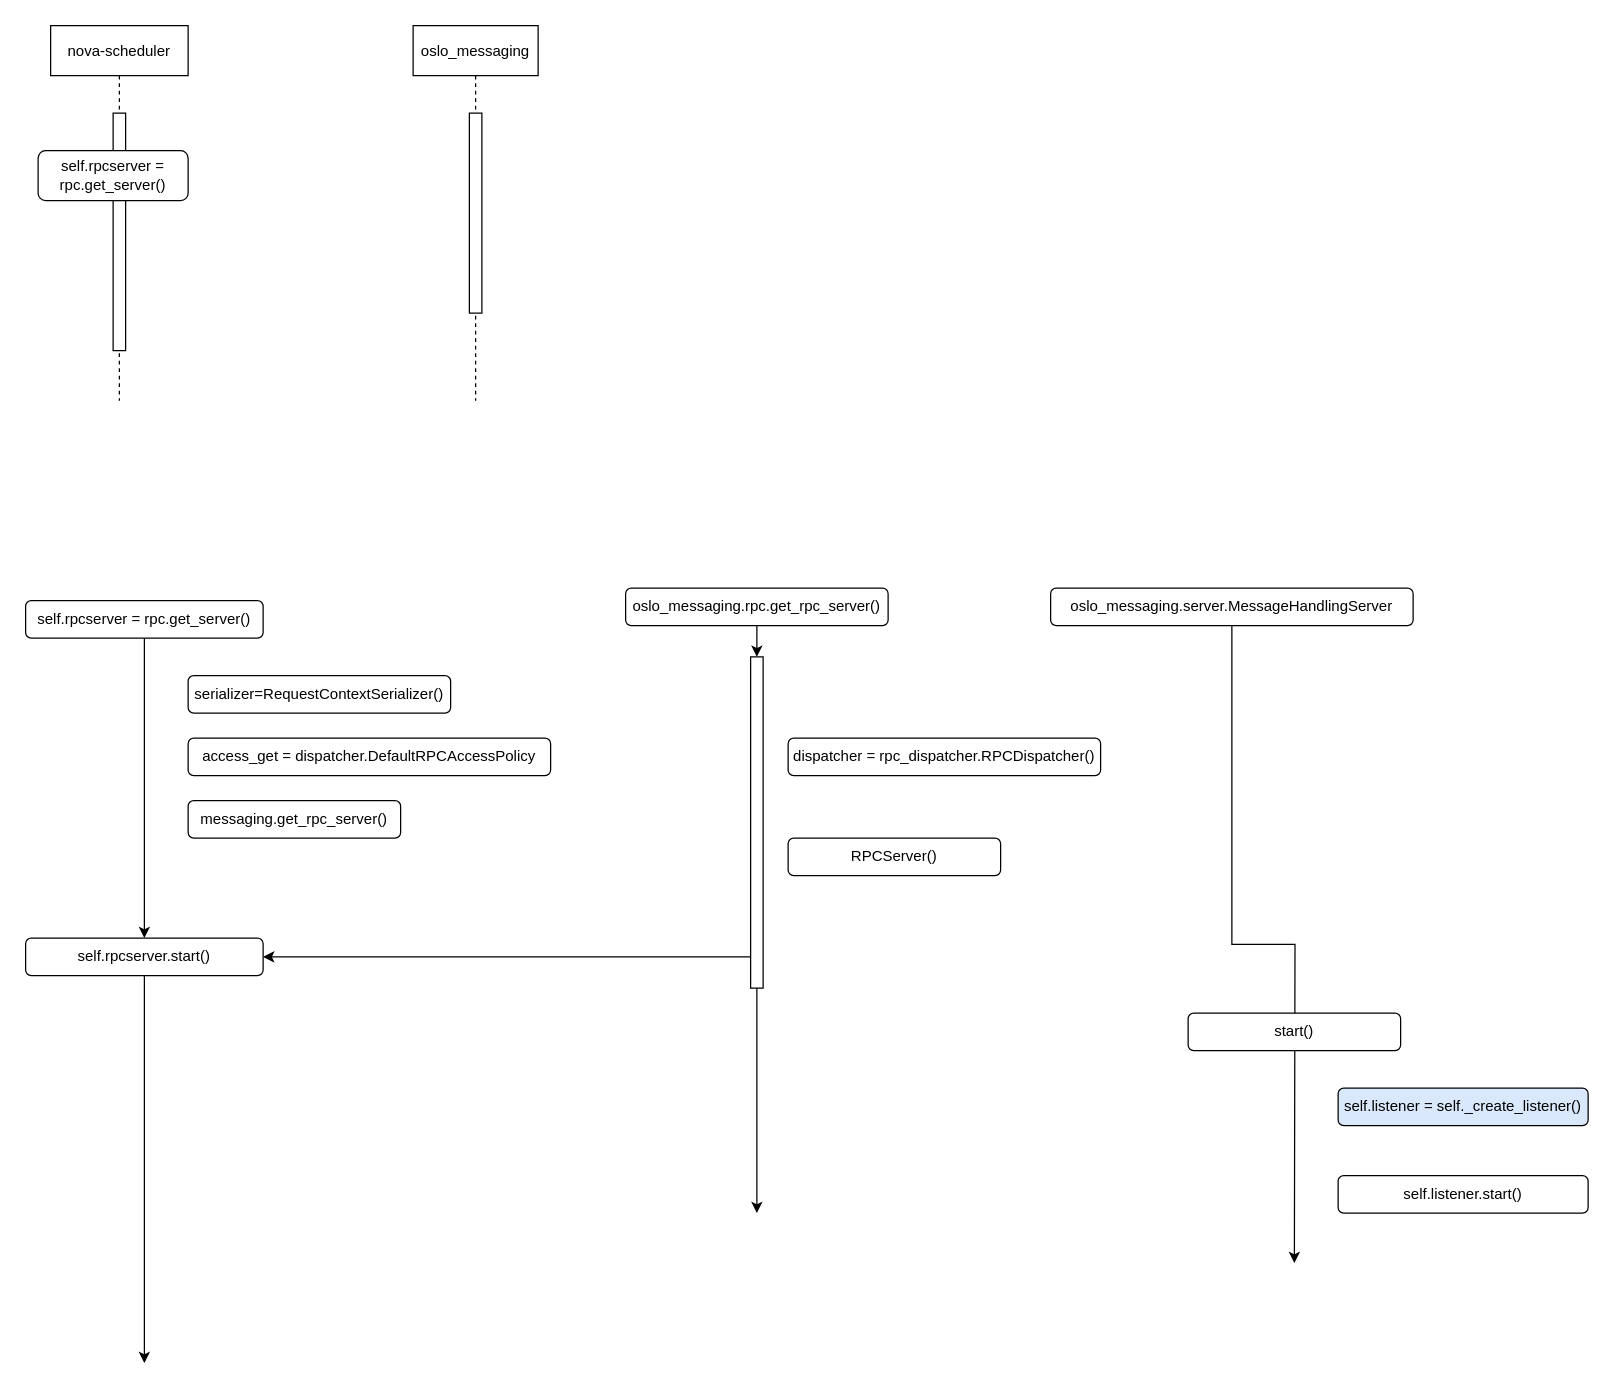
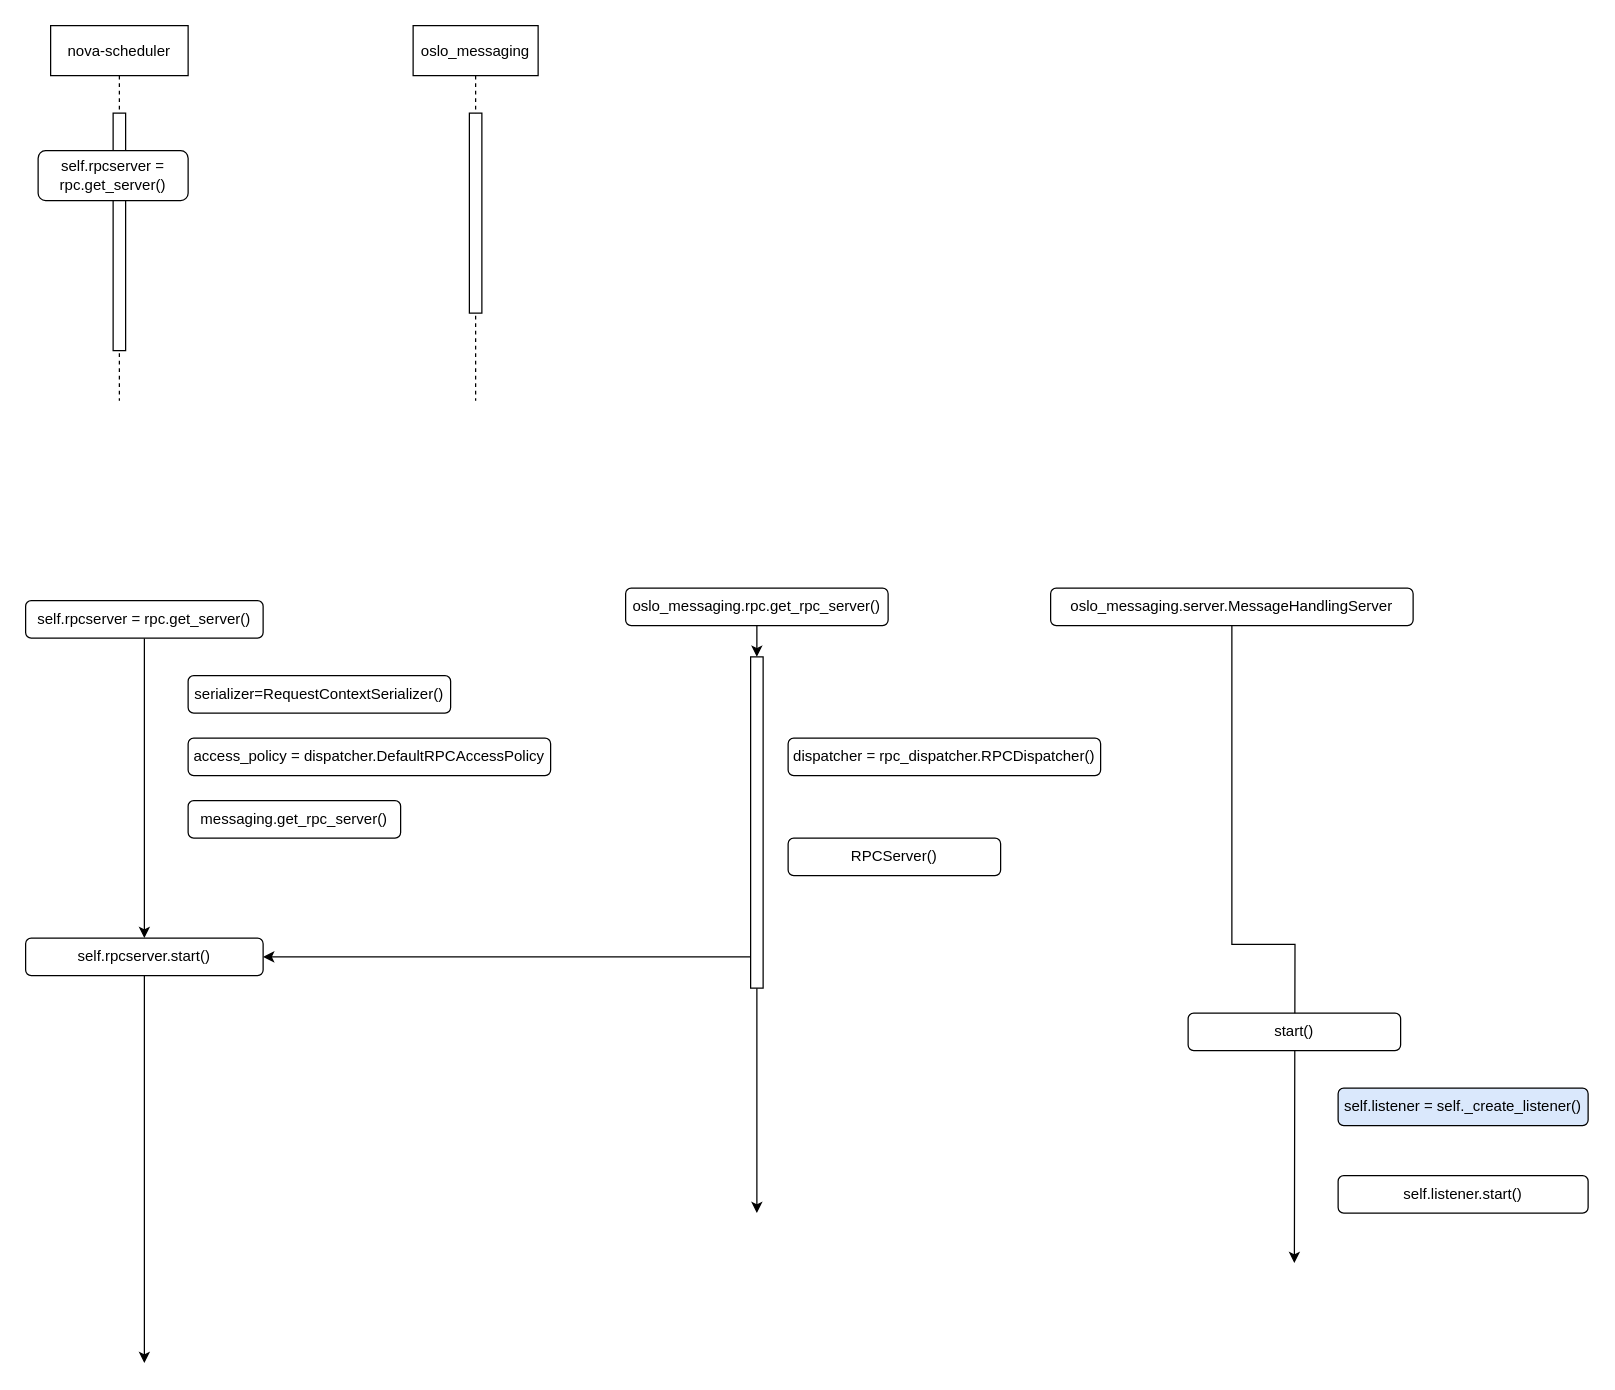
node "access_get = dispatcher.DefaultRPCAccessPolicy": label "access_get = dispatcher.DefaultRPCAccessPolicy" -> "access_policy = dispatcher.DefaultRPCAccessPolicy"
